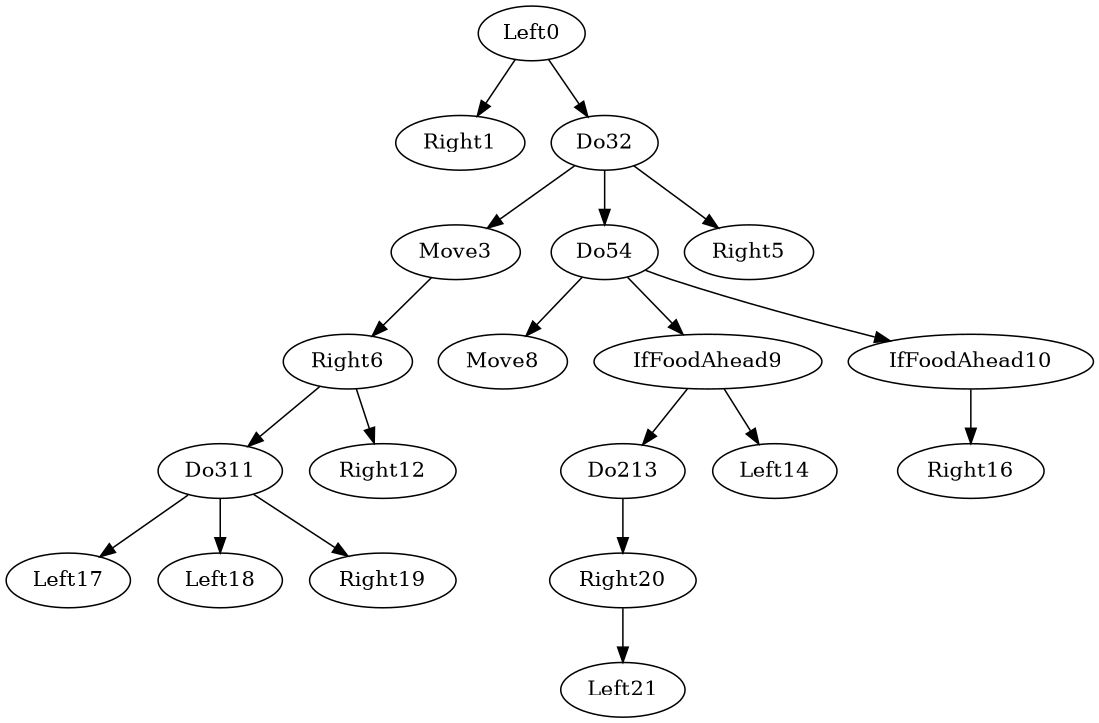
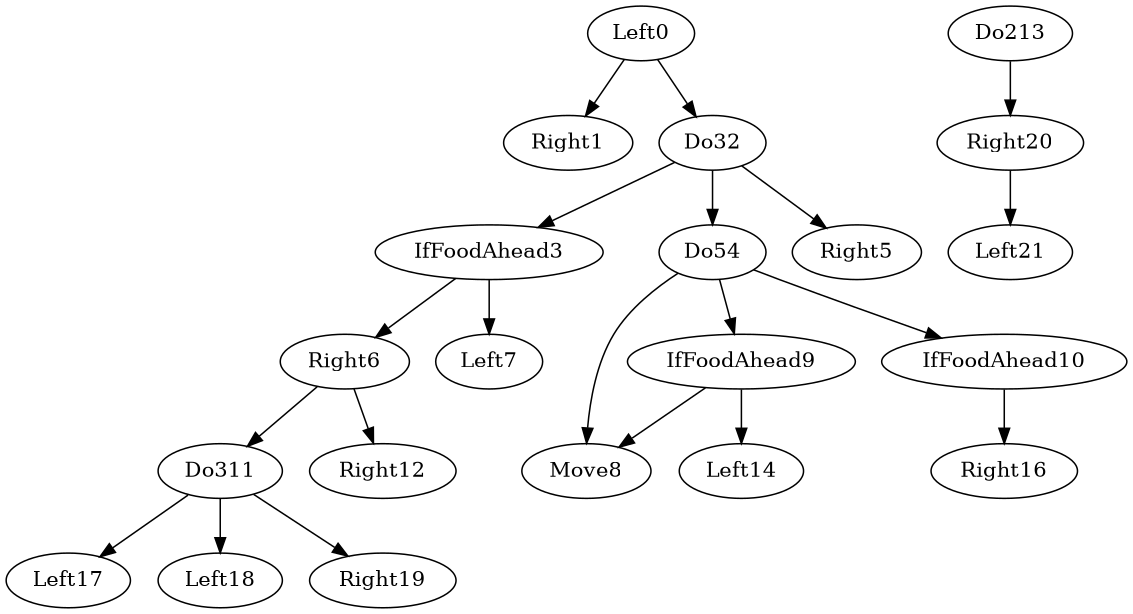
node "Move3": label "Move3" -> "IfFoodAhead3"
node "Left7": added
edge "IfFoodAhead9" -> "Do213": now "IfFoodAhead9" -> "Move8"
